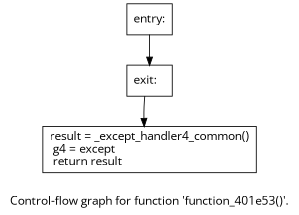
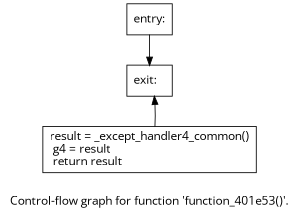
edge "exit:" -> "result = _except_handler4_common()": reversed
node "result = _except_handler4_common()": text "g4 = except" -> "g4 = result"
